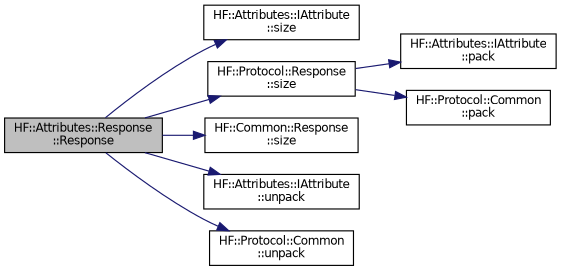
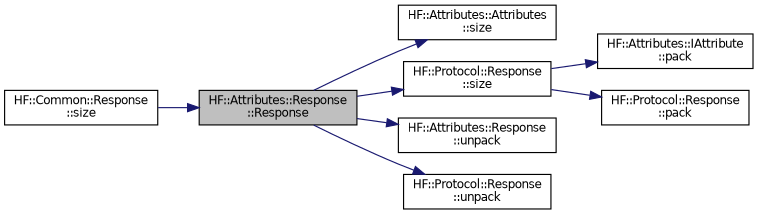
node "HF::Attributes::IAttribute ::size": label "HF::Attributes::IAttribute ::size" -> "HF::Attributes::Attributes ::size"
node "HF::Protocol::Common ::pack": label "HF::Protocol::Common ::pack" -> "HF::Protocol::Response ::pack"
edge "HF::Attributes::Response ::Response" -> "HF::Common::Response ::size": reversed
node "HF::Attributes::IAttribute ::unpack": label "HF::Attributes::IAttribute ::unpack" -> "HF::Attributes::Response ::unpack"
node "HF::Protocol::Common ::unpack": label "HF::Protocol::Common ::unpack" -> "HF::Protocol::Response ::unpack"
